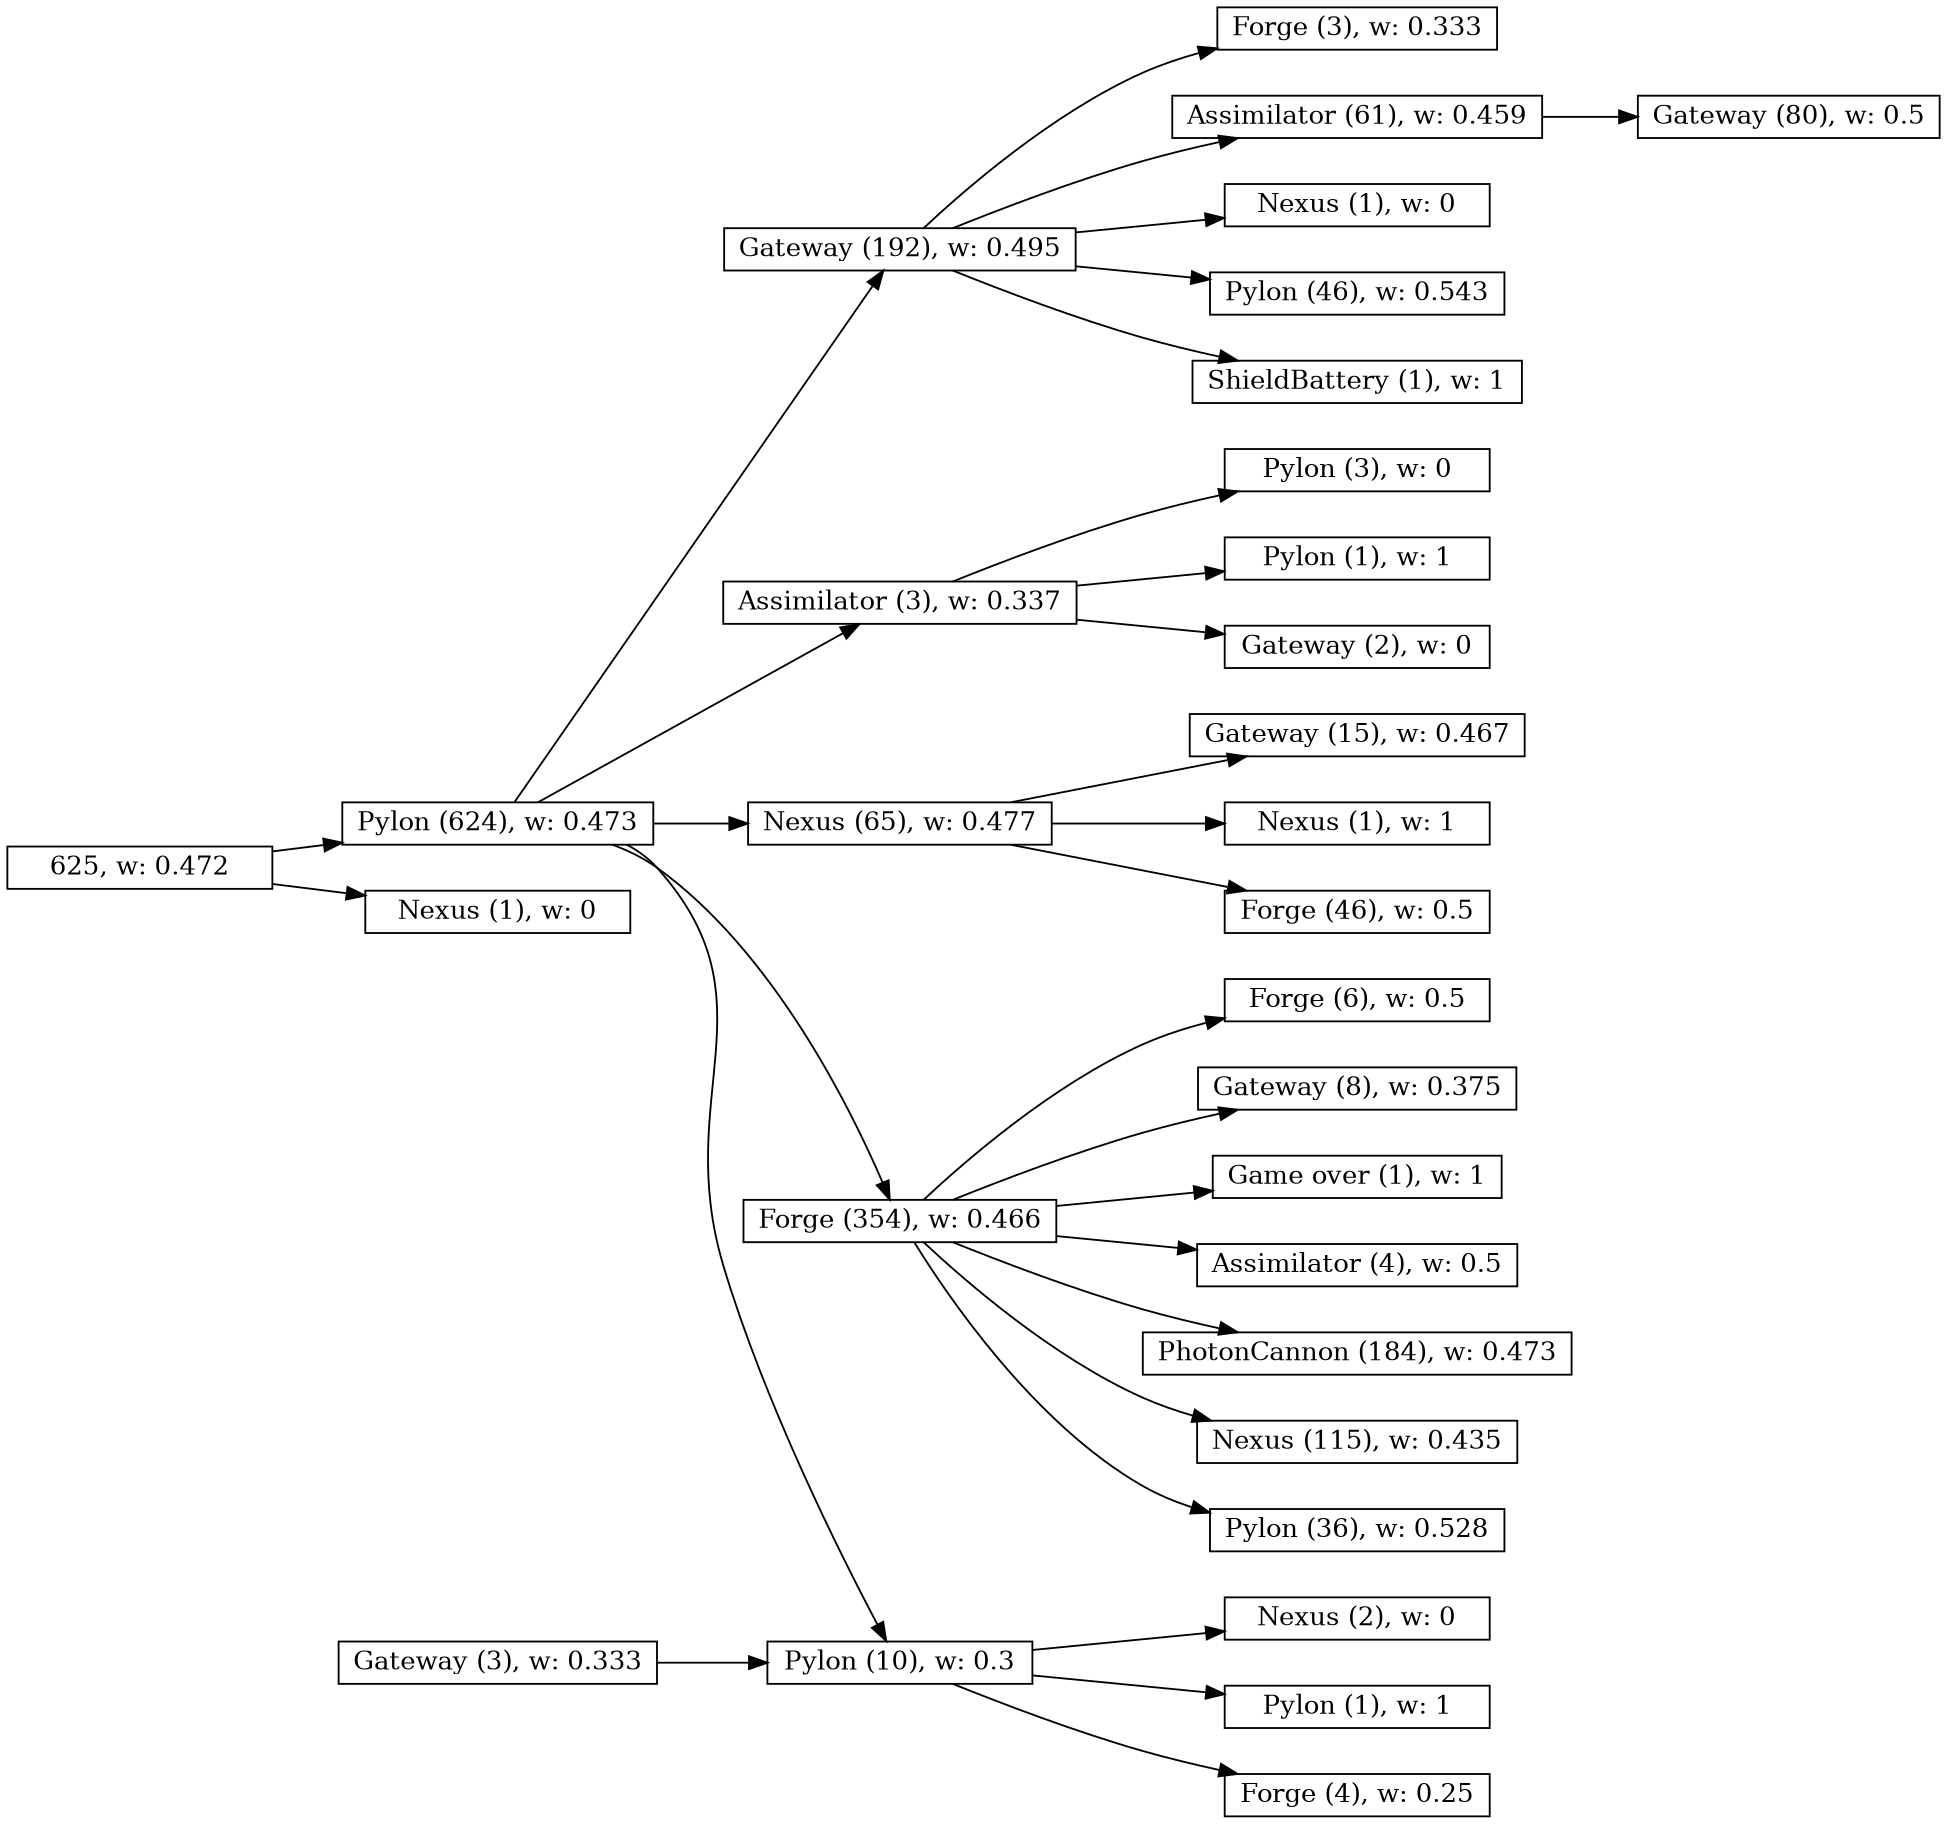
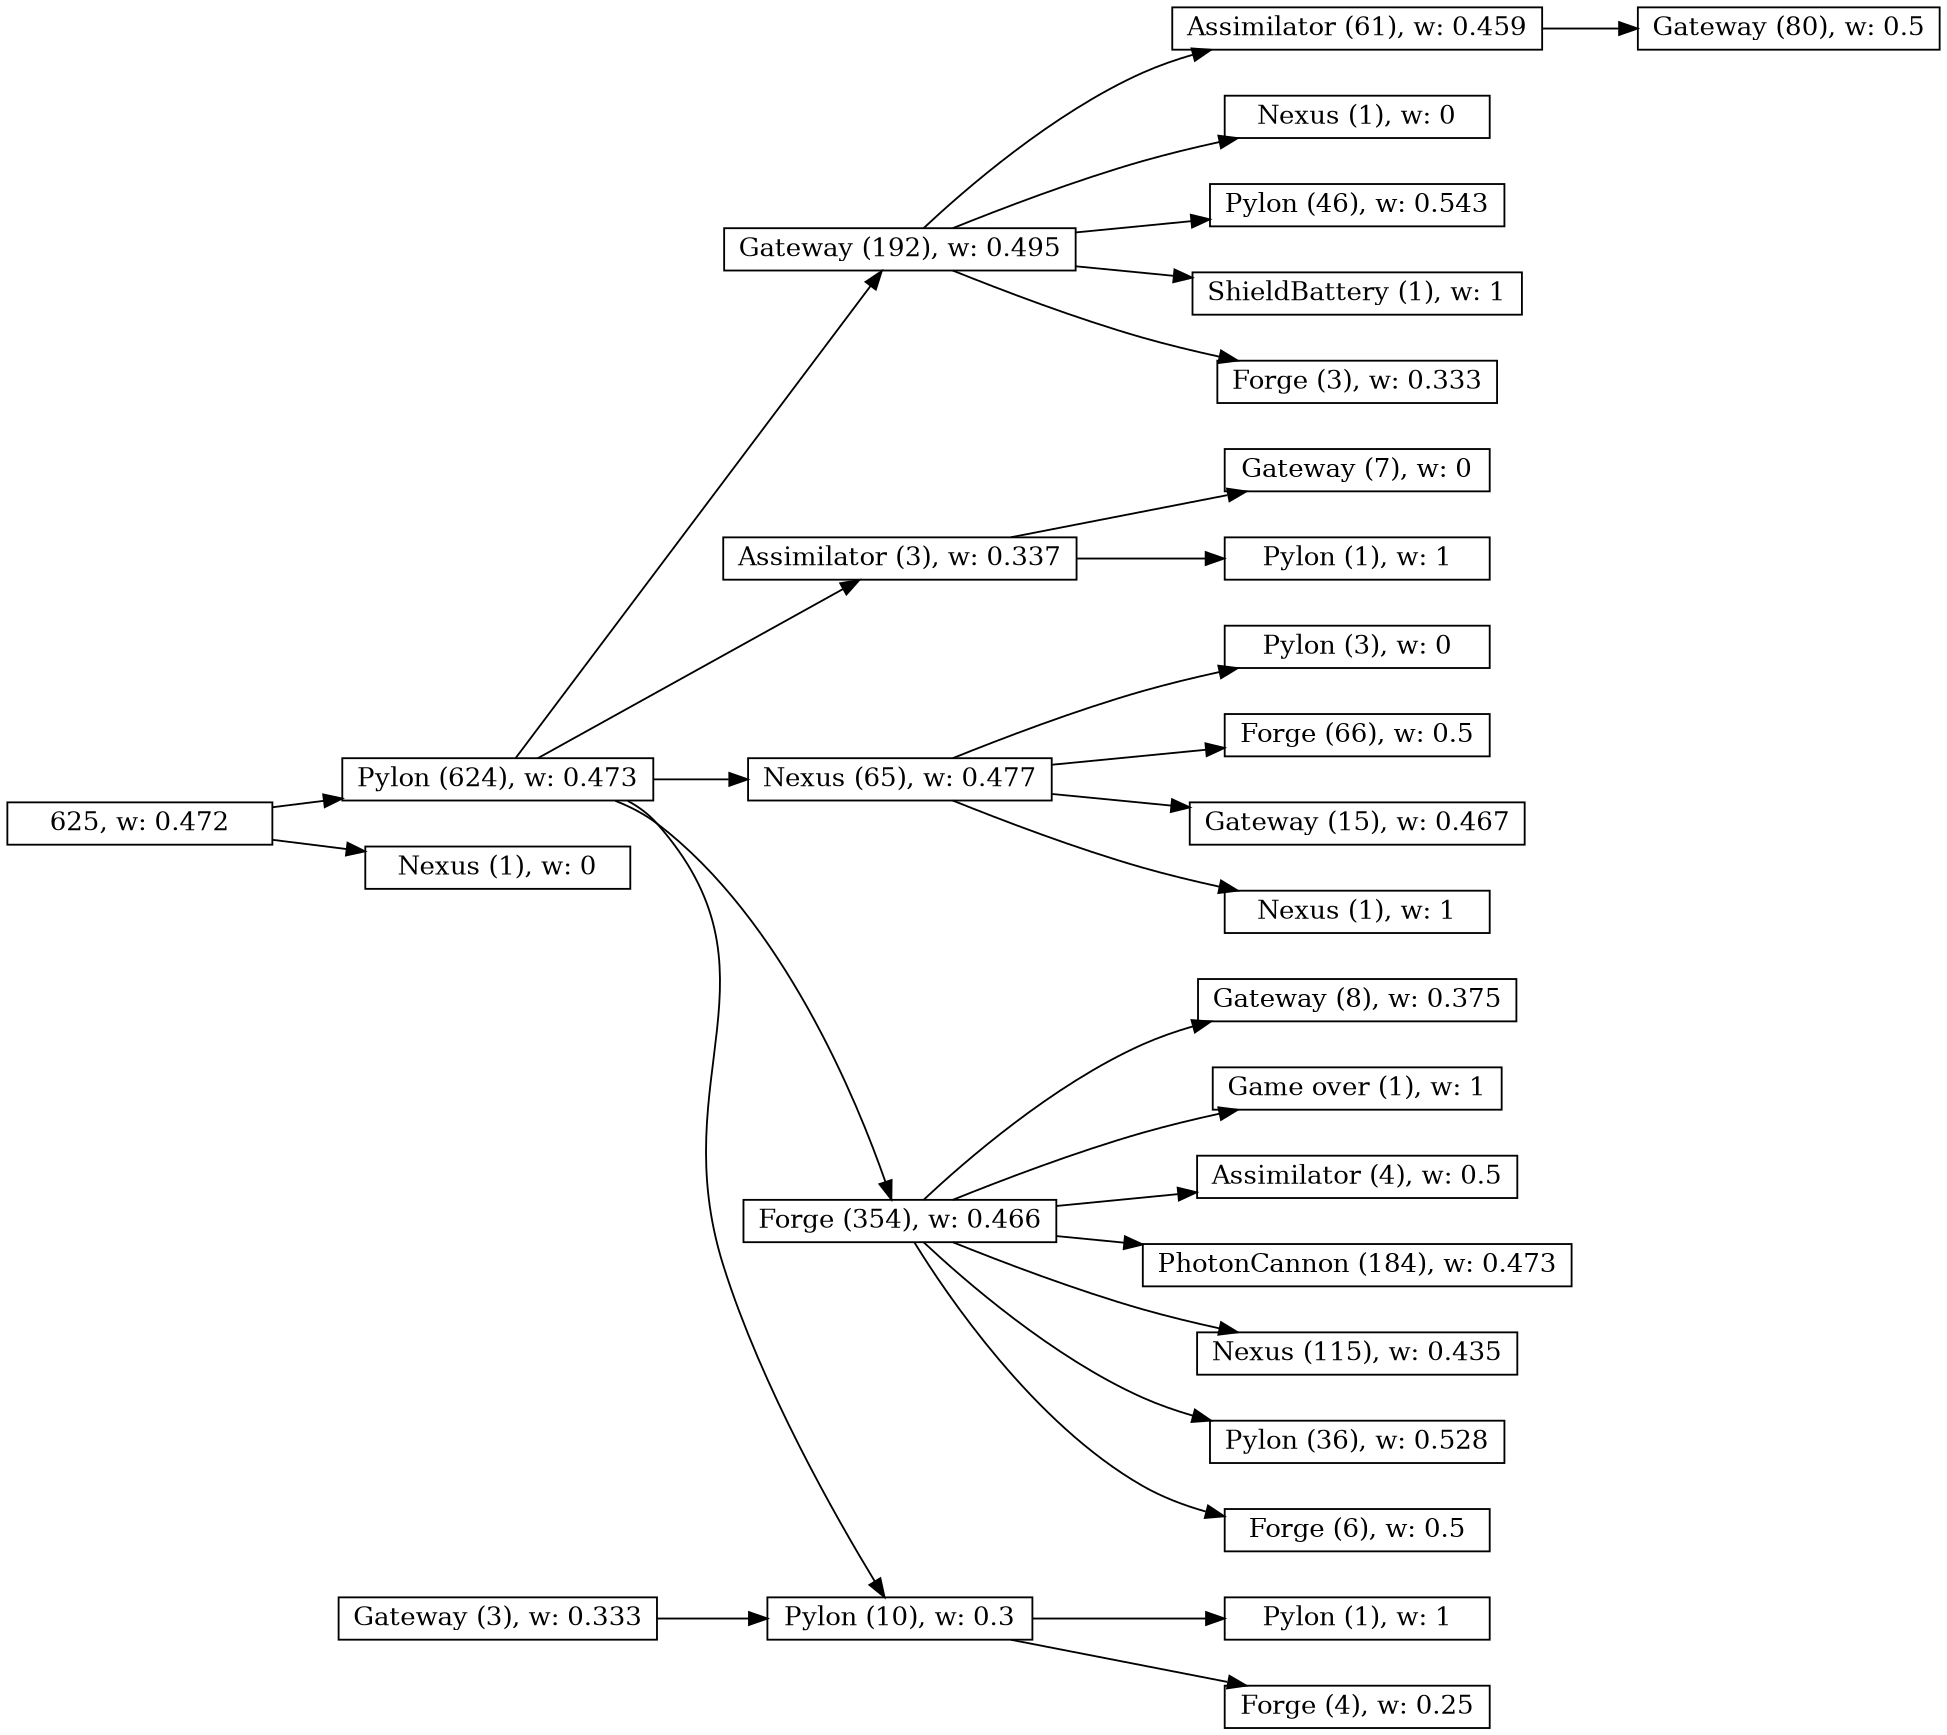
edge "Assimilator (3), w: 0.337" -> "Pylon (3), w: 0": now "Nexus (65), w: 0.477" -> "Pylon (3), w: 0"
node "Gateway (2), w: 0": label "Gateway (2), w: 0" -> "Gateway (7), w: 0"
node "Forge (46), w: 0.5": label "Forge (46), w: 0.5" -> "Forge (66), w: 0.5"
node "Nexus (2), w: 0": removed
